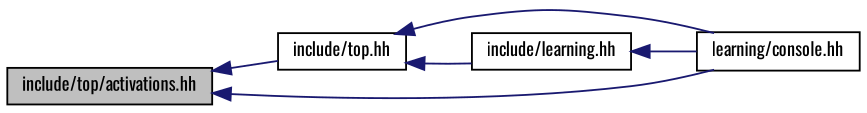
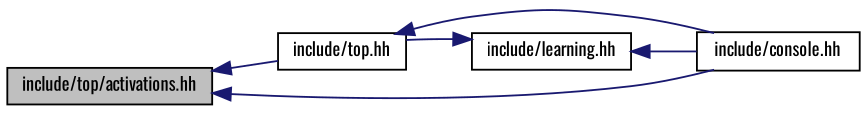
node "learning/console.hh": label "learning/console.hh" -> "include/console.hh"
edge "include/learning.hh" -> "include/top.hh": reversed
